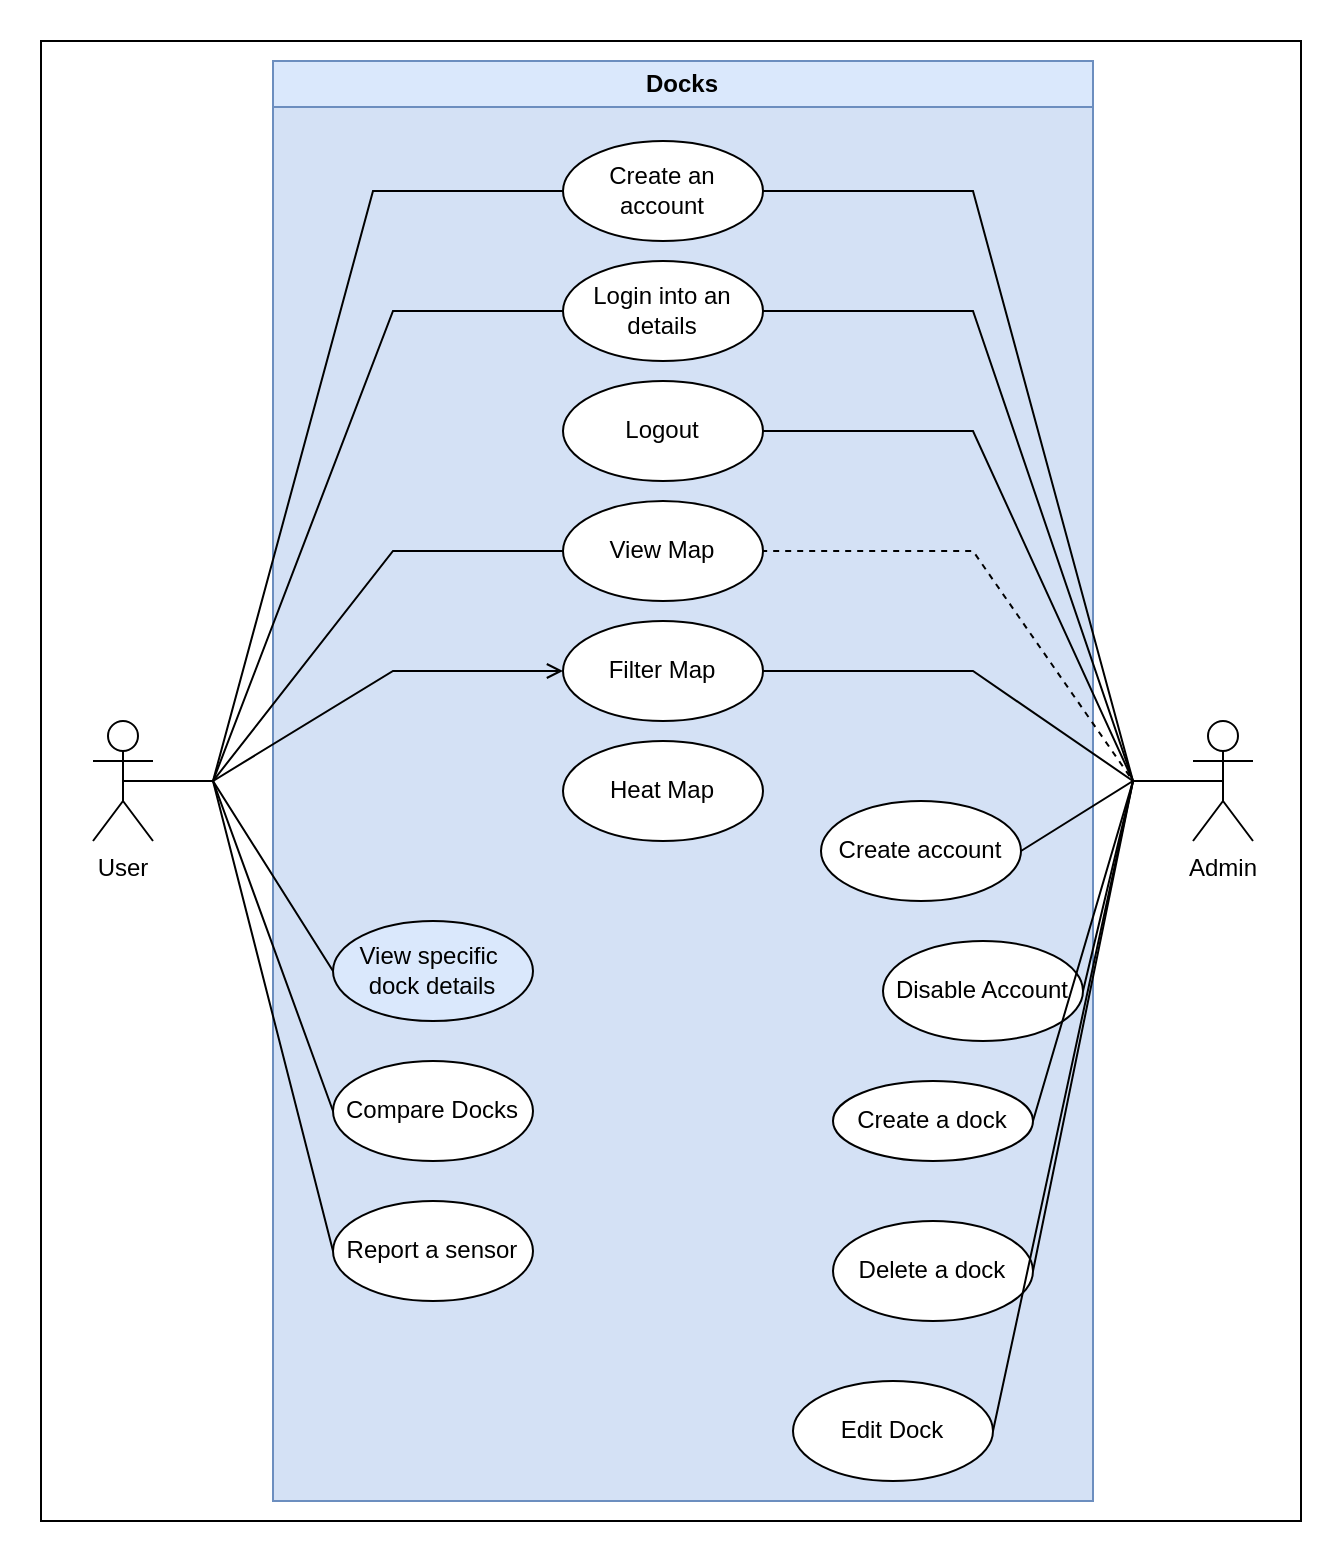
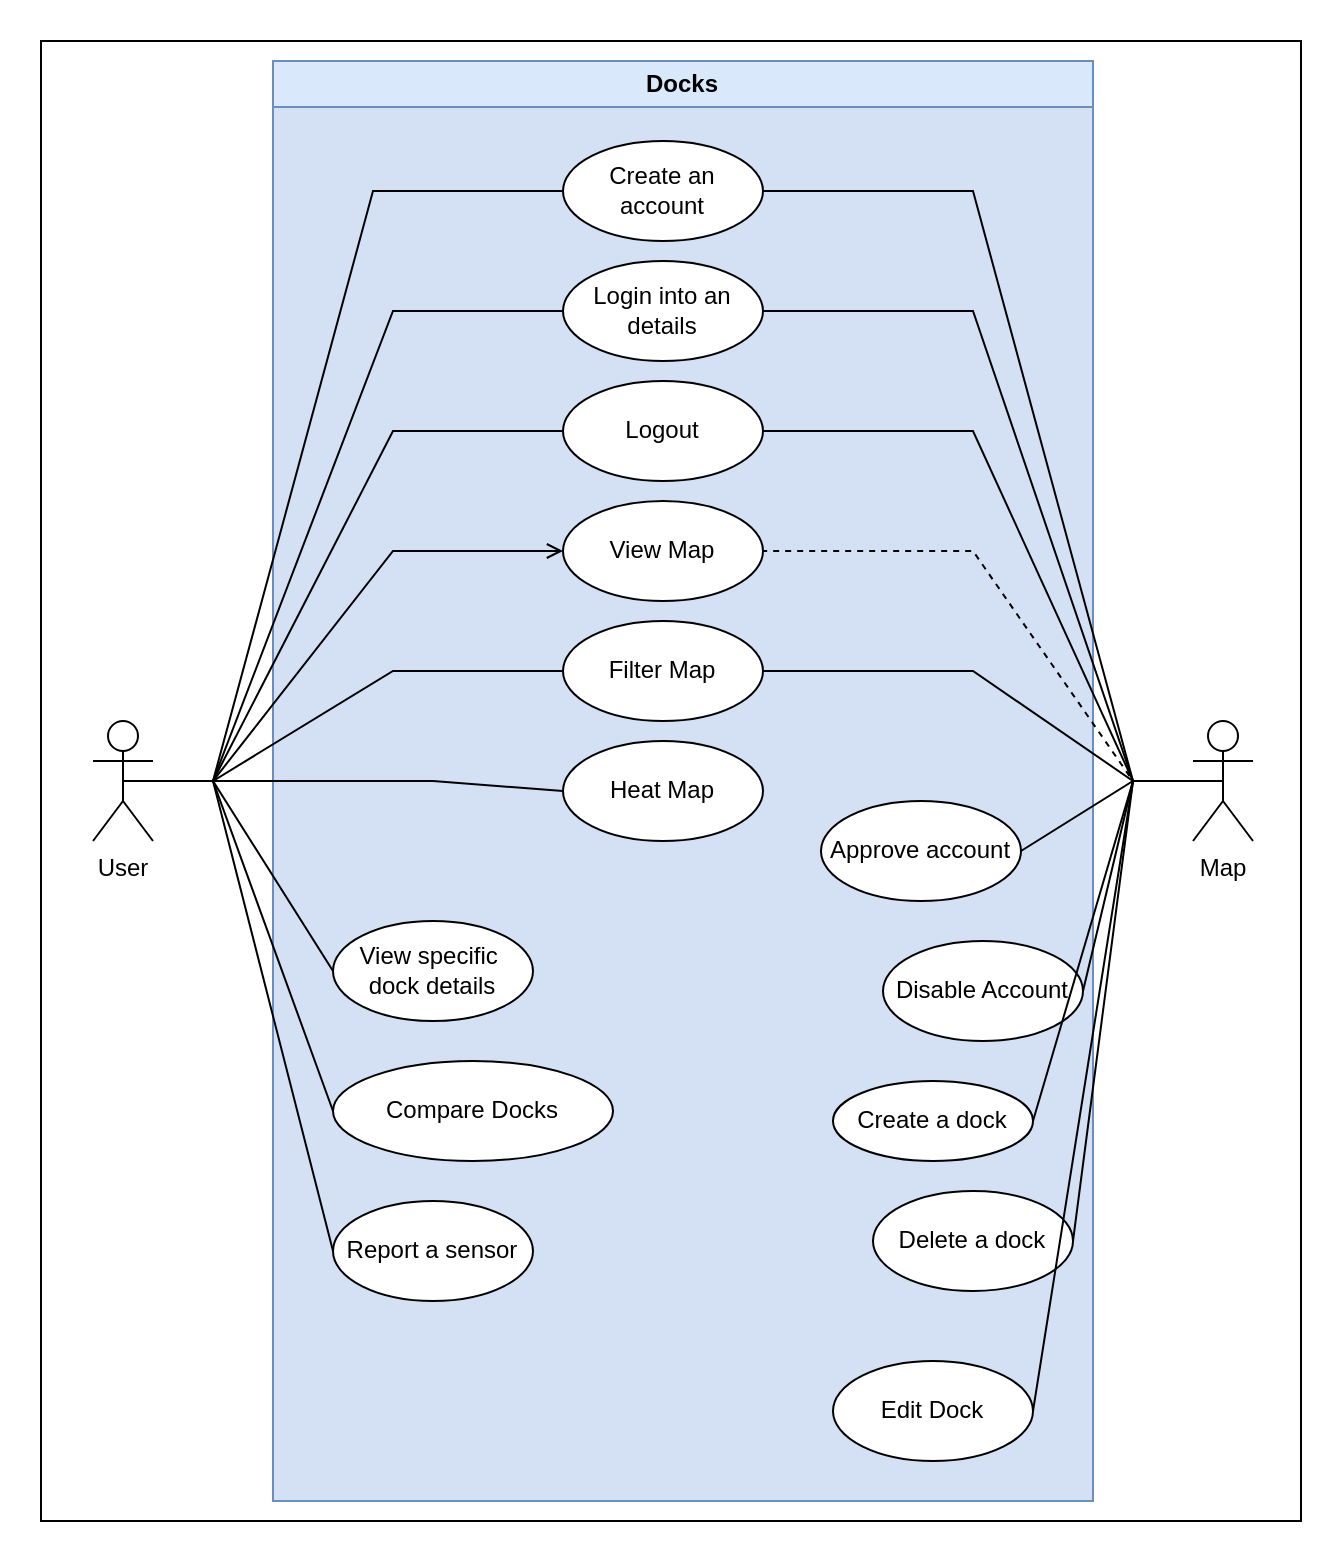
edge "Logout" -- "User": added
edge "View Map" -- "User": arrowhead none -> open
edge "User" -> "Filter Map": arrowhead open -> none
edge "User" -- "Heat Map": added
node "Create account": label "Create account" -> "Approve account"
node "Admin": label "Admin" -> "Map"
node "View specific dock details": fillcolor #dae8fc -> #ffffff
node "Compare Docks": size 200x100 -> 280x100
node "Delete a dock": moved (933, 1271) -> (973, 1241)
node "Edit Dock": moved (893, 1431) -> (933, 1411)
